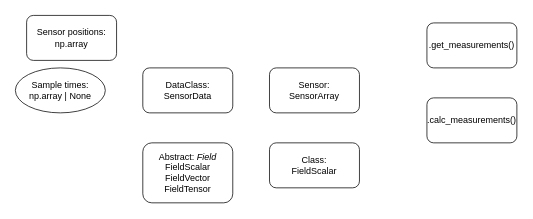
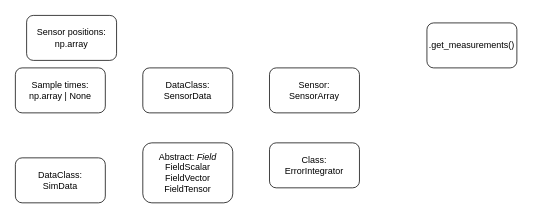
node "Sample times: np.array | None": shape ellipse -> rounded rectangle
node ".calc_measurements()": removed
node "Class: FieldScalar": label "Class: FieldScalar" -> "Class: ErrorIntegrator"
node "DataClass: SimData": added
